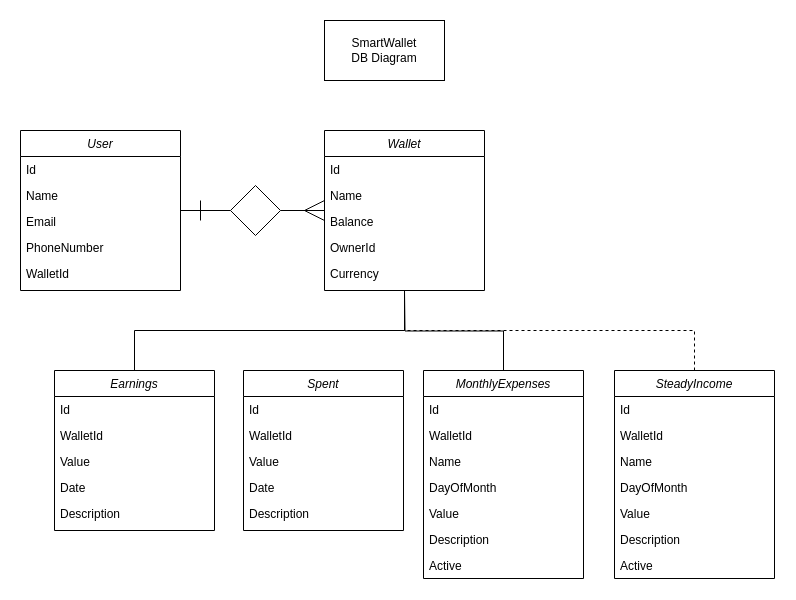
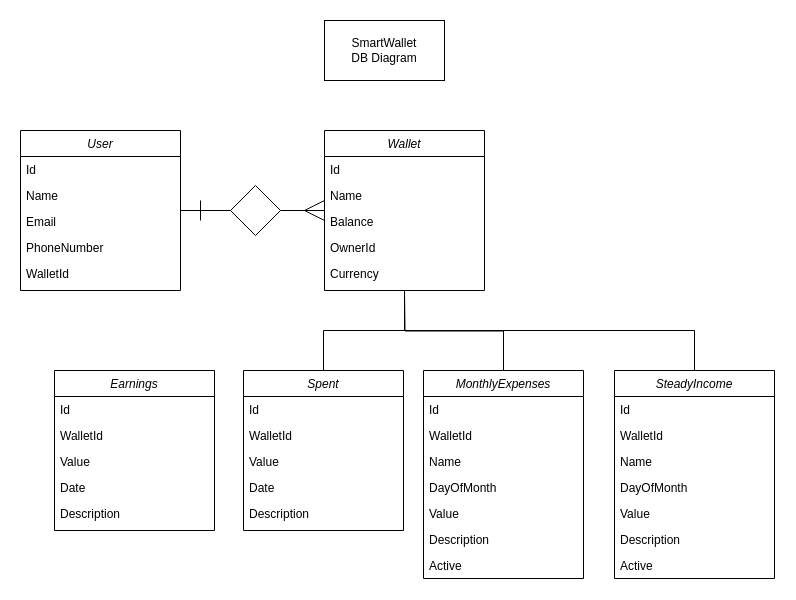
edge "Wallet" -- "Earnings": removed
edge "Wallet" -- "SteadyIncome": style dashed -> solid
edge "Wallet" -- "Spent": added
